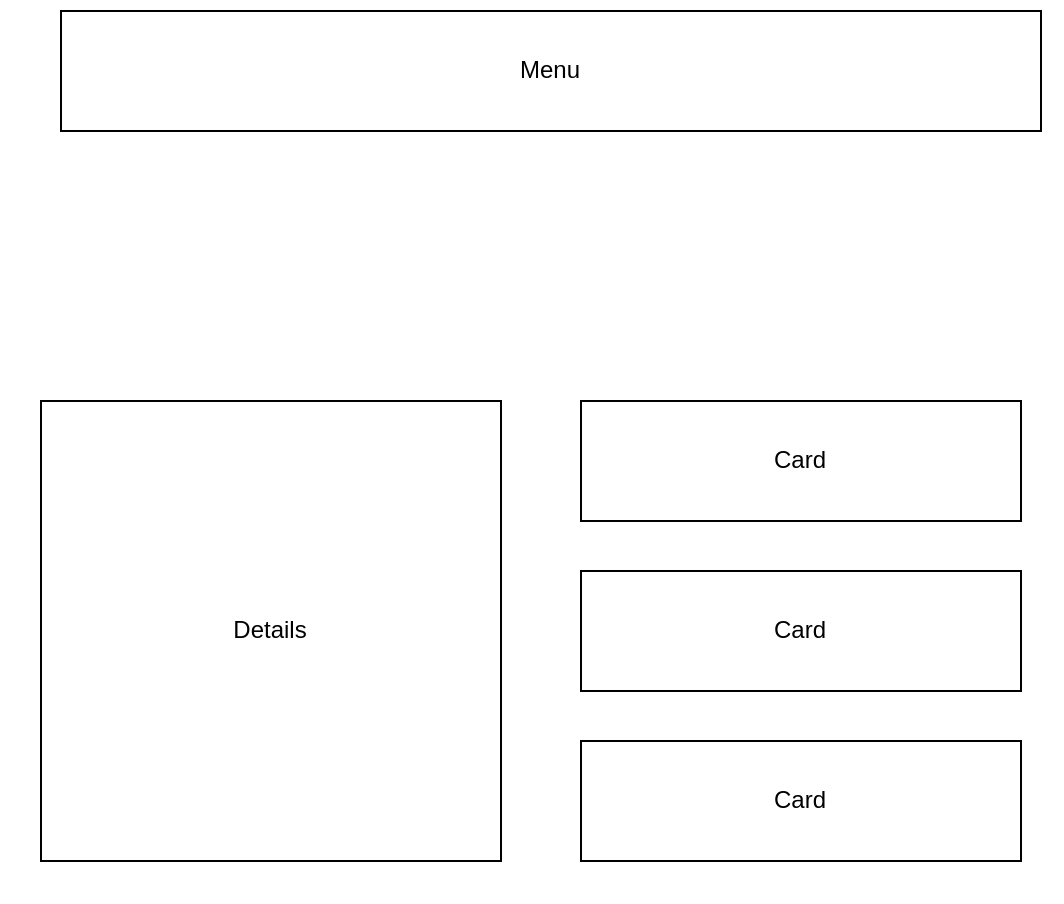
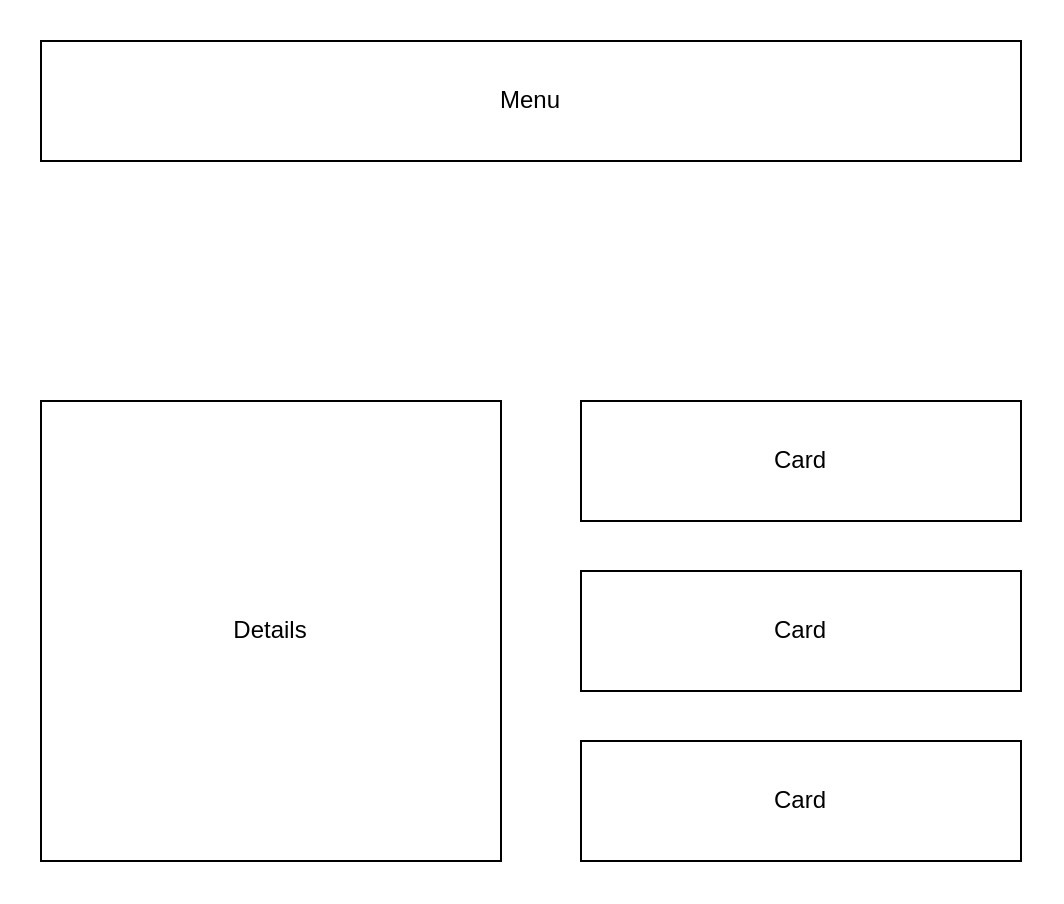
node "Menu": moved (551, 71) -> (531, 101)
